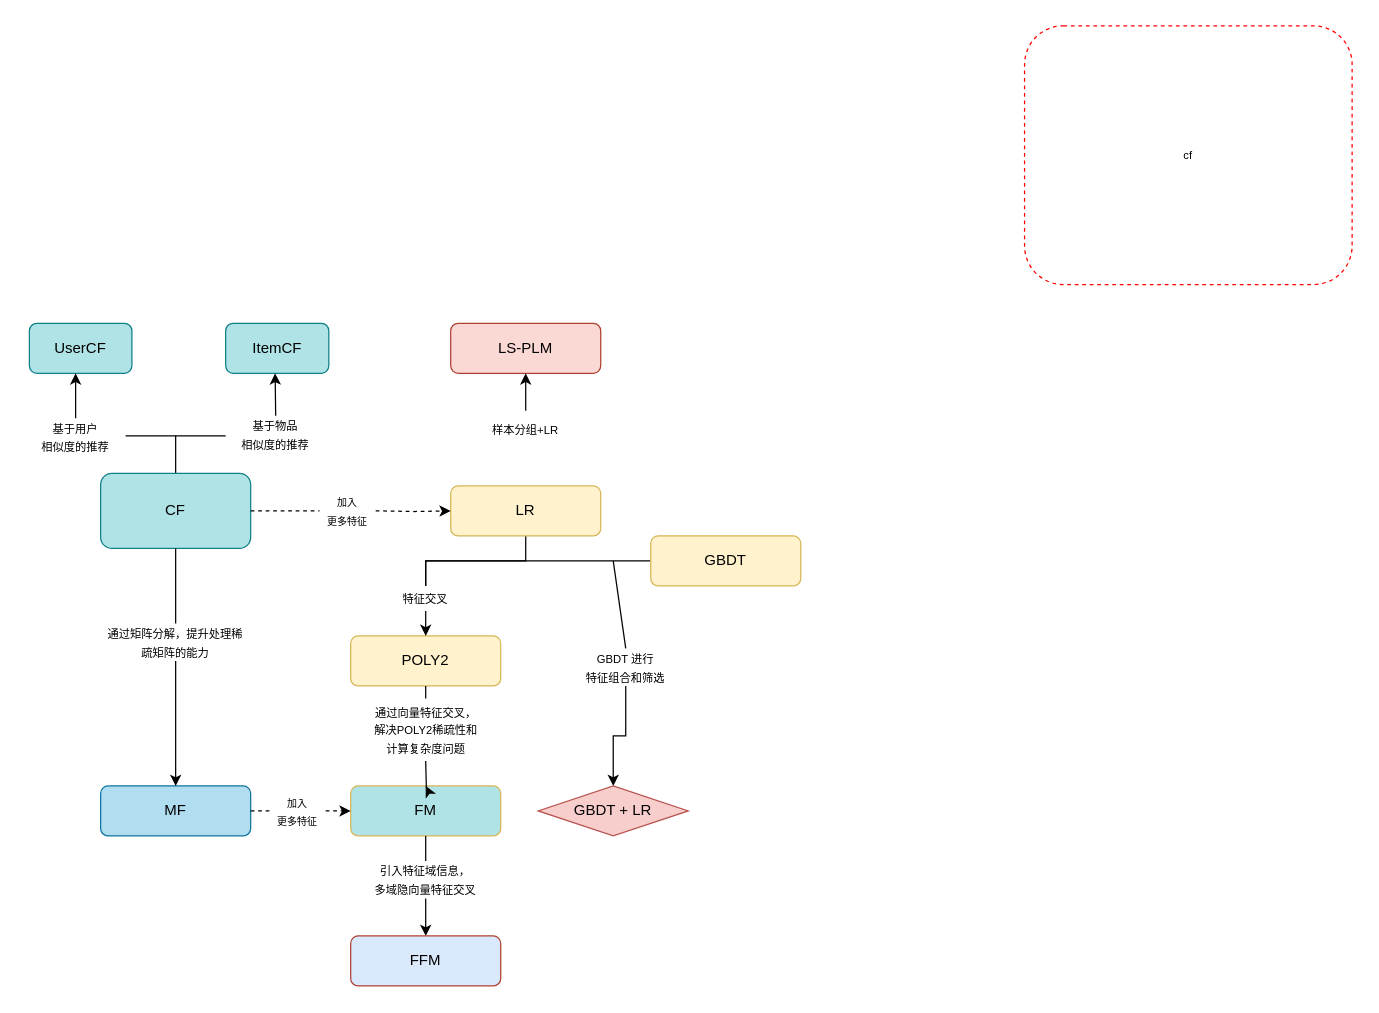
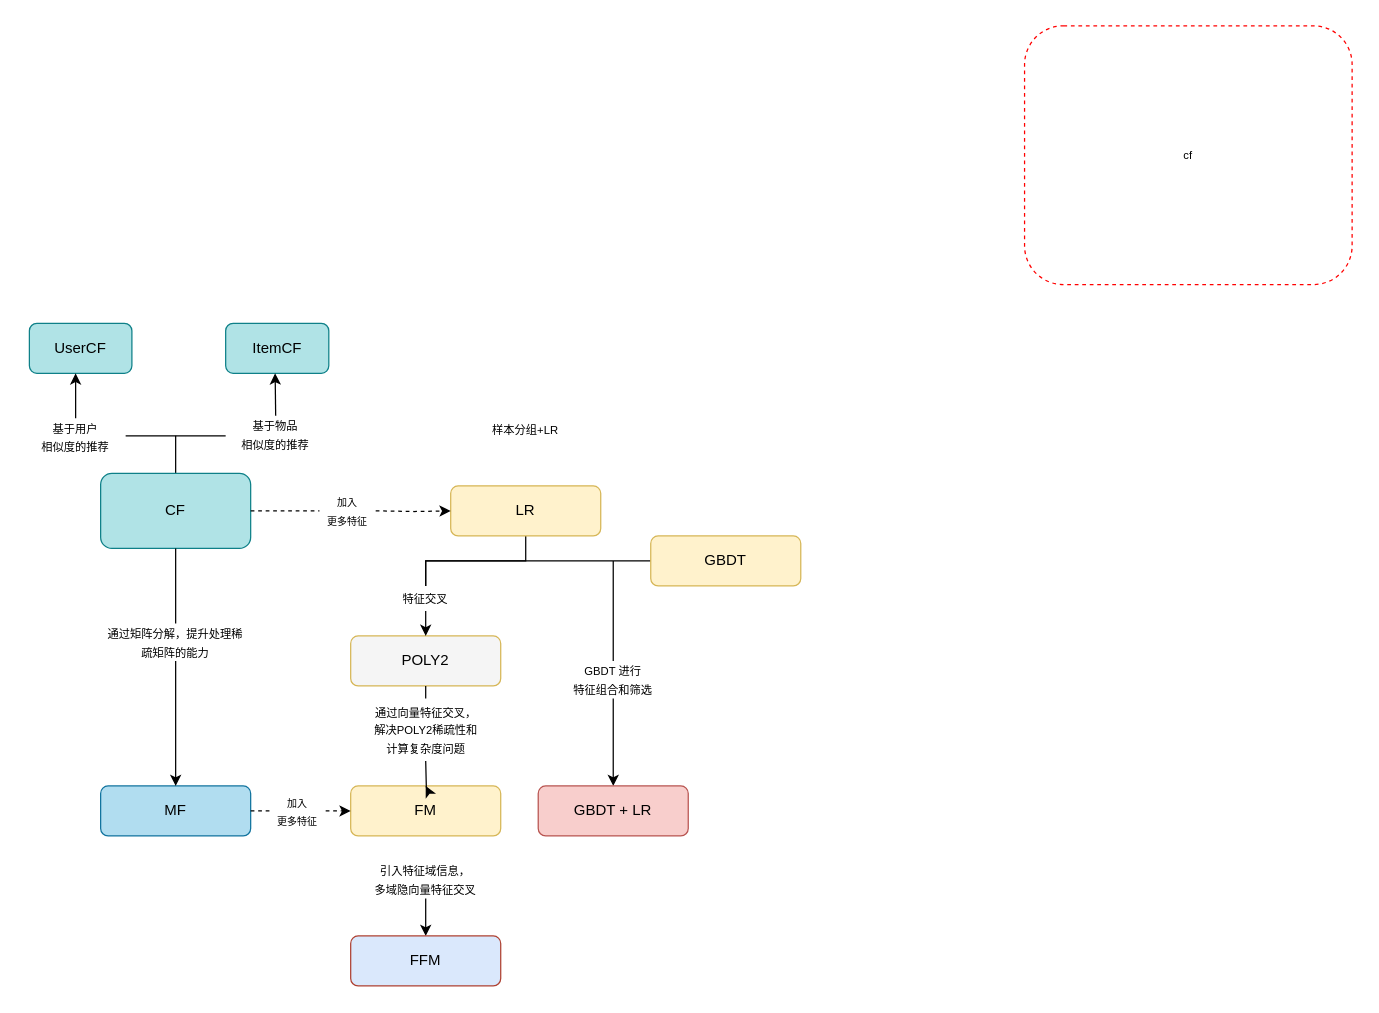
node "LS-PLM": removed
edge "样本分组+LR" -> "LS-PLM": removed
node "POLY2": fillcolor #fff2cc -> #f5f5f5
node "GBDT 进行 特征组合和筛选": moved (626, 667) -> (613, 679)
node "FM": fillcolor #b0e3e6 -> #fff2cc
node "GBDT + LR": shape diamond -> rounded rectangle
edge "FM" -- "引入特征域信息， 多域隐向量特征交叉": removed
